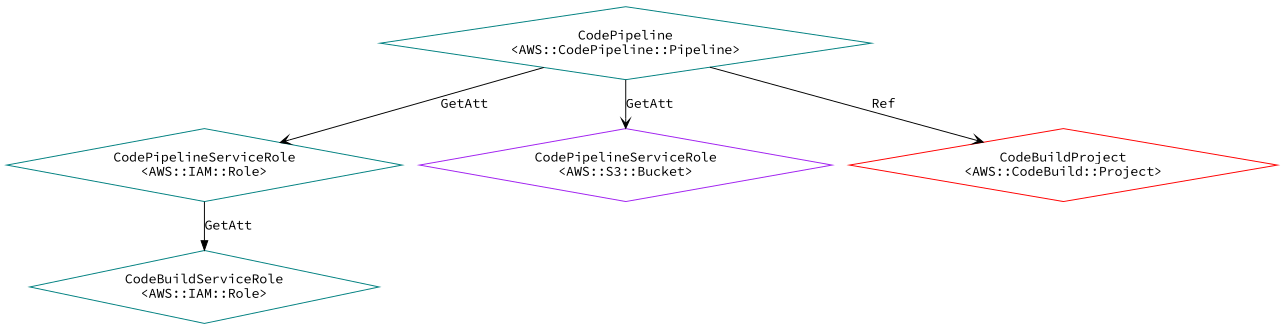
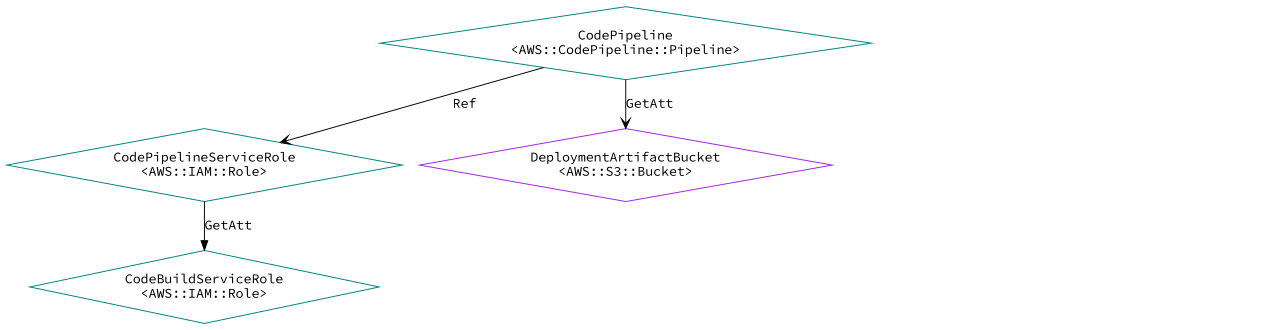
edge "CodePipeline <AWS::CodePipeline::Pipeline>" -> "CodePipelineServiceRole <AWS::IAM::Role>": label "GetAtt" -> "Ref"
node "CodePipelineServiceRole <AWS::S3::Bucket>": label "CodePipelineServiceRole <AWS::S3::Bucket>" -> "DeploymentArtifactBucket <AWS::S3::Bucket>"
node "CodeBuildProject <AWS::CodeBuild::Project>": removed
